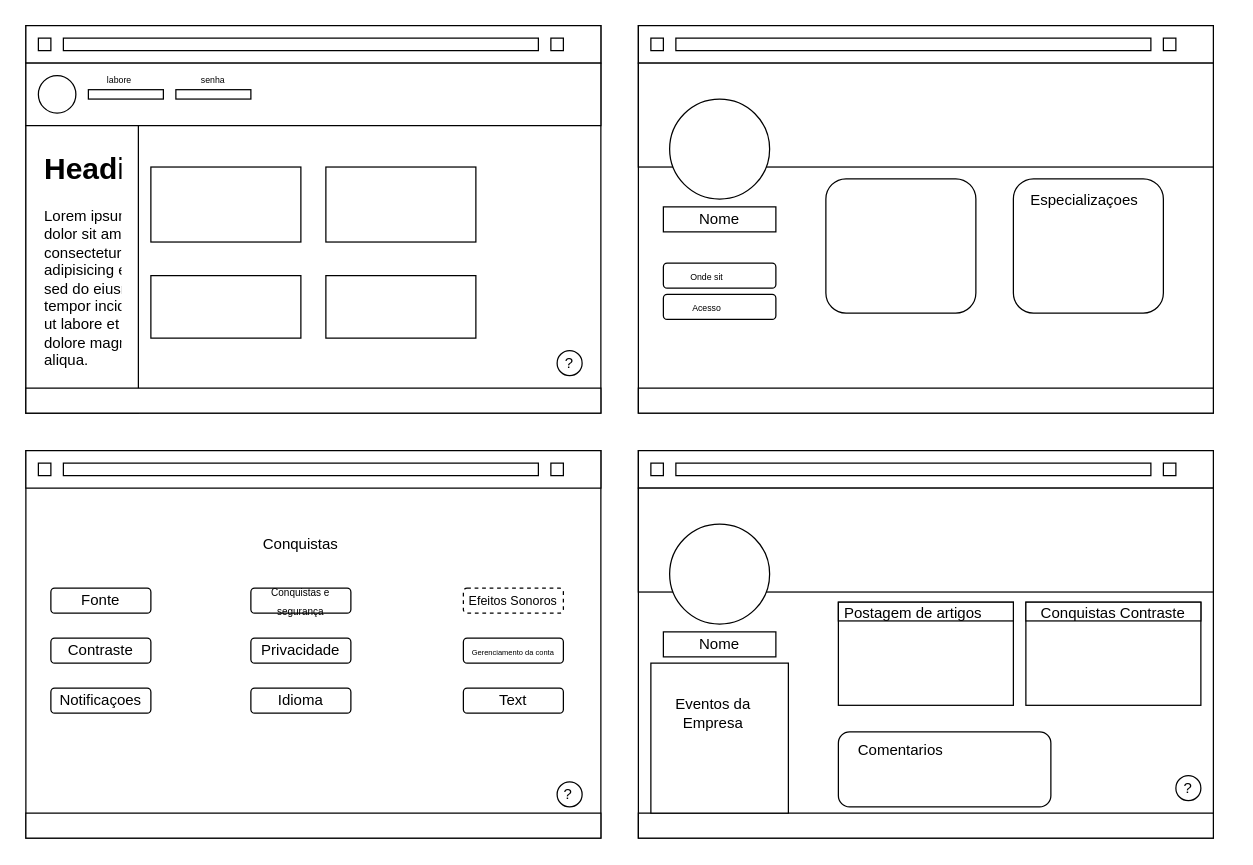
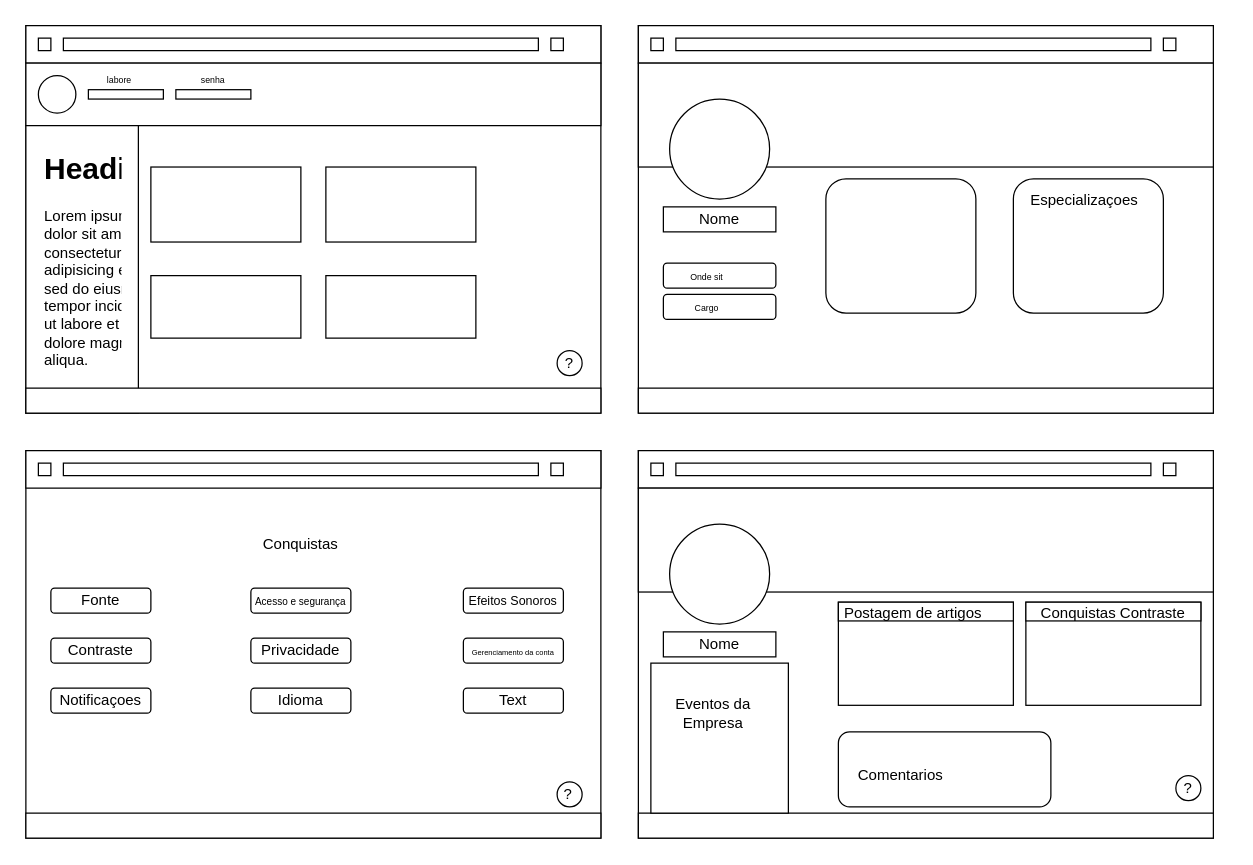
node "Acesso": label "Acesso" -> "Cargo"
node "Conquistas e segurança": label "Conquistas e segurança" -> "Acesso e segurança"
node "Efeitos Sonoros": style dashed -> solid
node "Comentarios": moved (901, 751) -> (901, 776)
